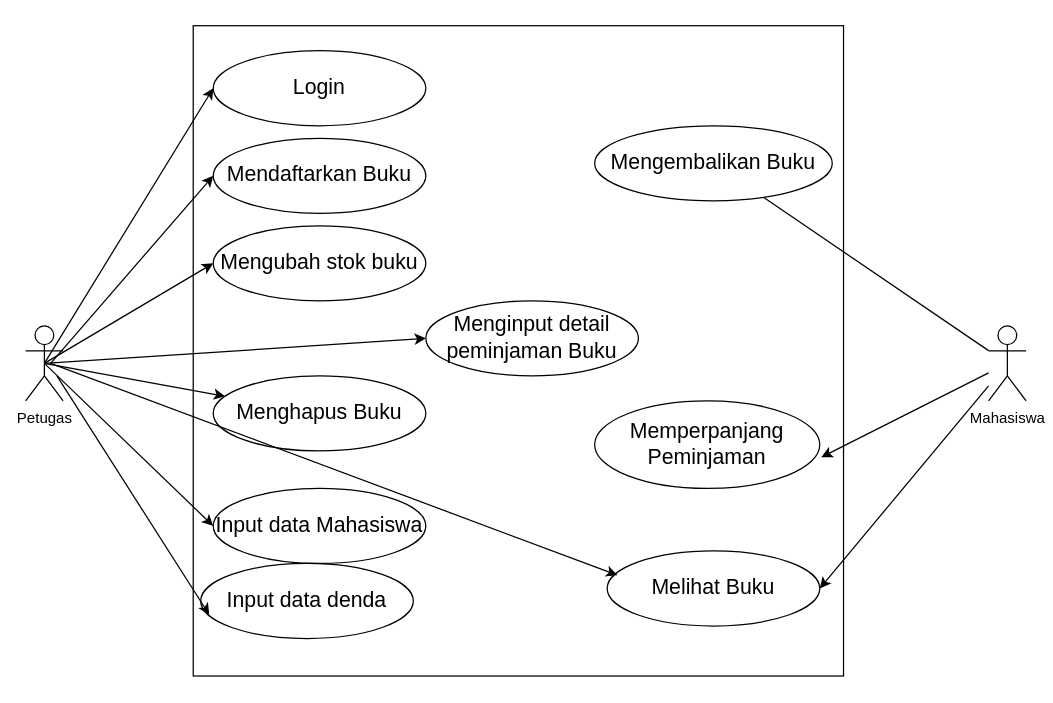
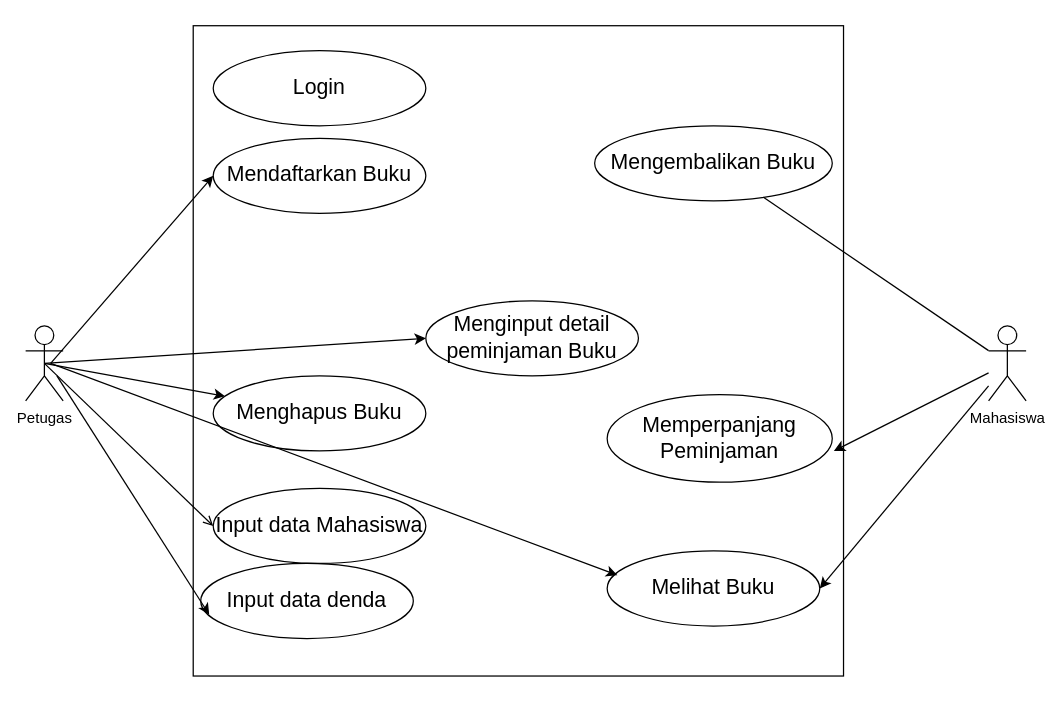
edge "Petugas" -> "Login": removed
node "Mengubah stok buku": removed
edge "Petugas" -> "Mengubah stok buku": removed
node "Memperpanjang Peminjaman": moved (707, 444) -> (719, 438)
edge "Petugas" -> "Input data Mahasiswa": arrowhead classic -> open
